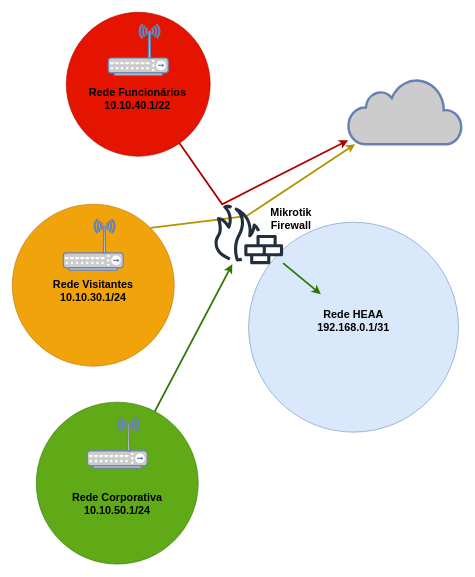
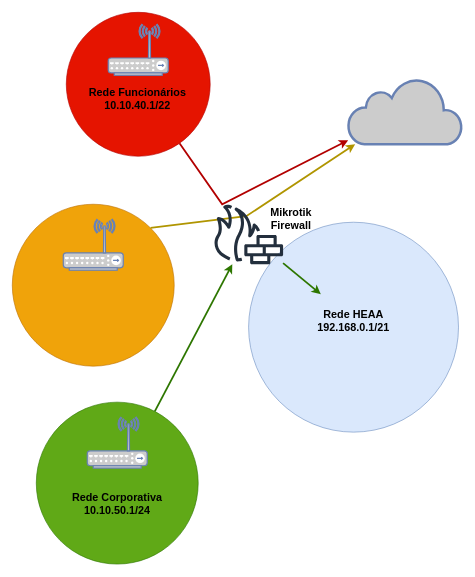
node "Rede Visitantes 10.10.30.1/24": removed
node "Rede HEAA192.168.0.1/31": label "Rede HEAA192.168.0.1/31" -> "Rede HEAA192.168.0.1/21"
